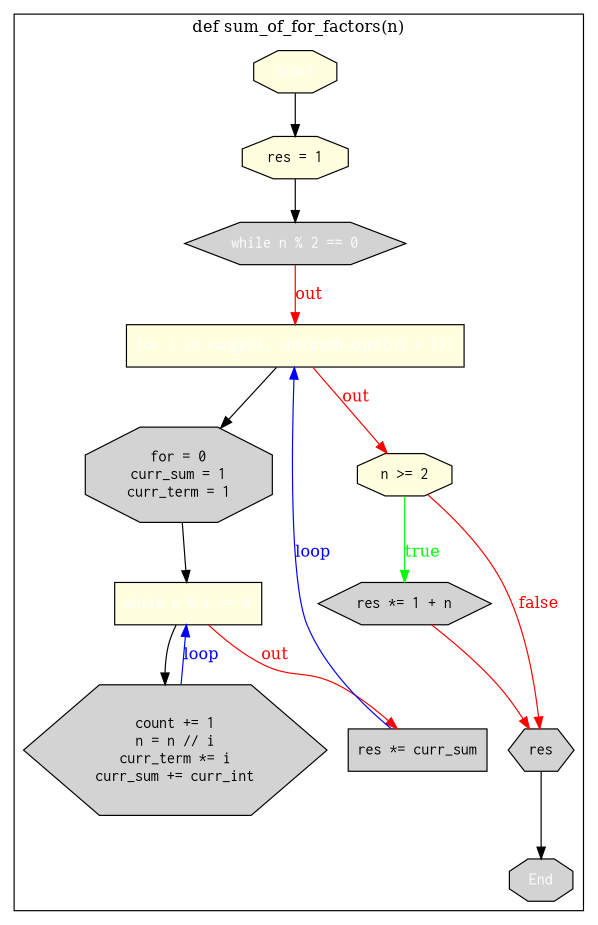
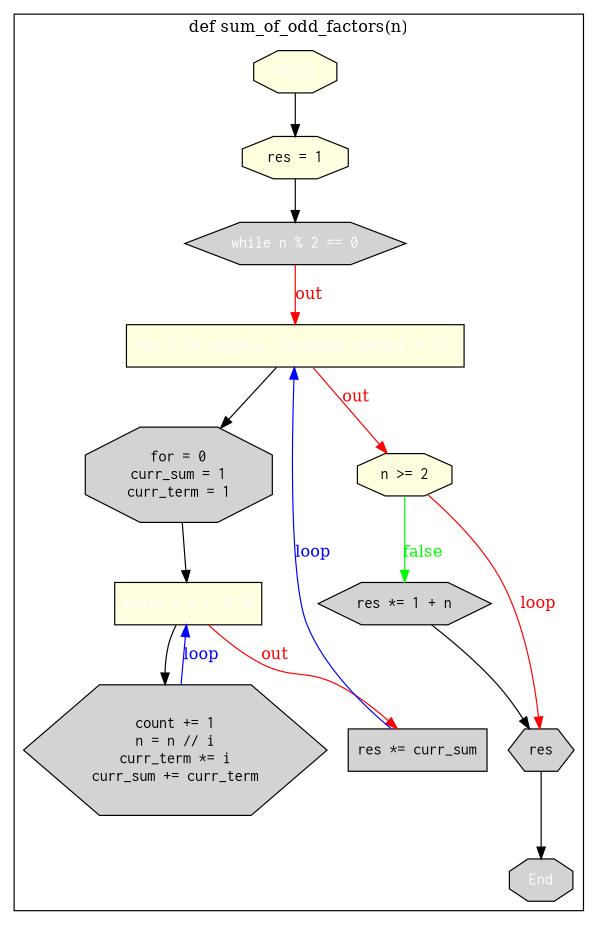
cluster "def sum_of_for_factors(n)": label "def sum_of_for_factors(n)" -> "def sum_of_odd_factors(n)"
edge "n >= 2" -> "res *= 1 + n": label "true" -> "false"
edge "n >= 2" -> "res": label "false" -> "loop"
edge "res *= 1 + n" -> "res": color red -> black
node "count += 1 n = n // i curr_term *= i curr_sum += curr_int": label "count += 1 n = n // i curr_term *= i curr_sum += curr_int" -> "count += 1 n = n // i curr_term *= i curr_sum += curr_term"
